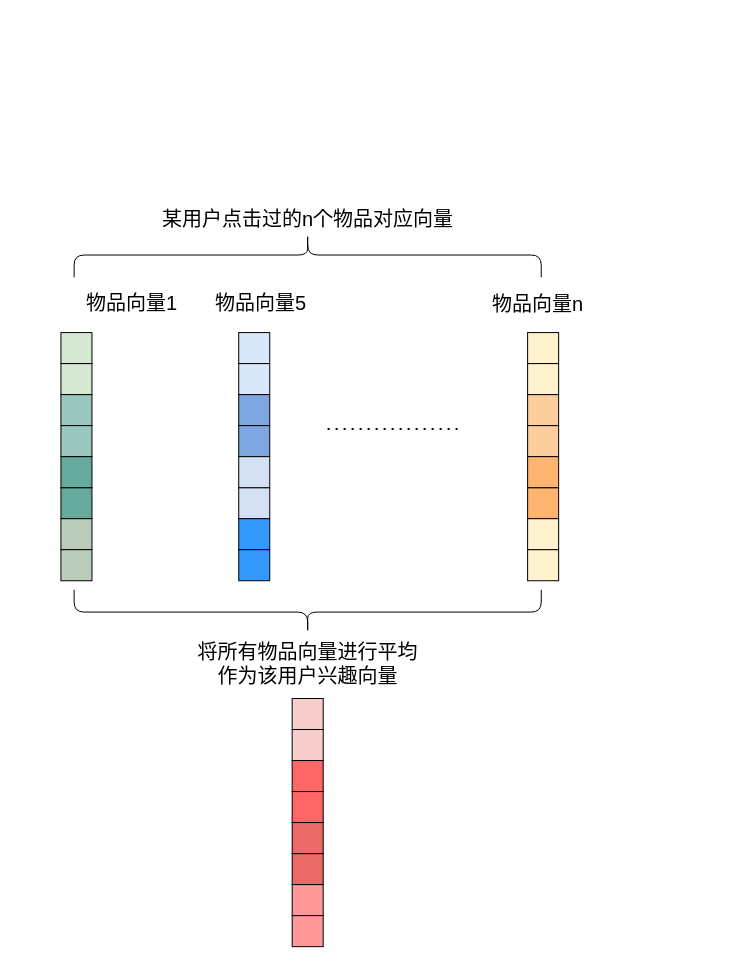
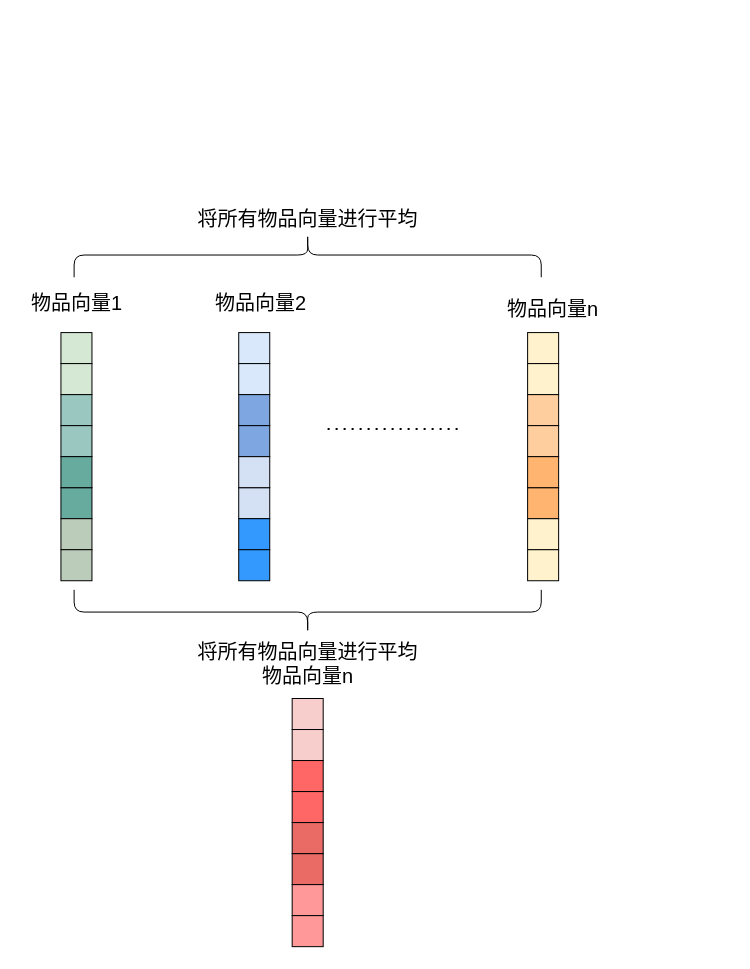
node "某用户点击过的n个物品对应向量": label "某用户点击过的n个物品对应向量" -> "将所有物品向量进行平均"
node "物品向量1": moved (131, 304) -> (76, 304)
node "物品向量5": label "物品向量5" -> "物品向量2"
node "物品向量n": moved (537, 304) -> (552, 309)
node "将所有物品向量进行平均 作为该用户兴趣向量": label "将所有物品向量进行平均 作为该用户兴趣向量" -> "将所有物品向量进行平均 物品向量n"
